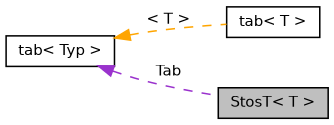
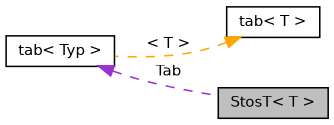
edge "tab< T >" -> "tab< Typ >": reversed
